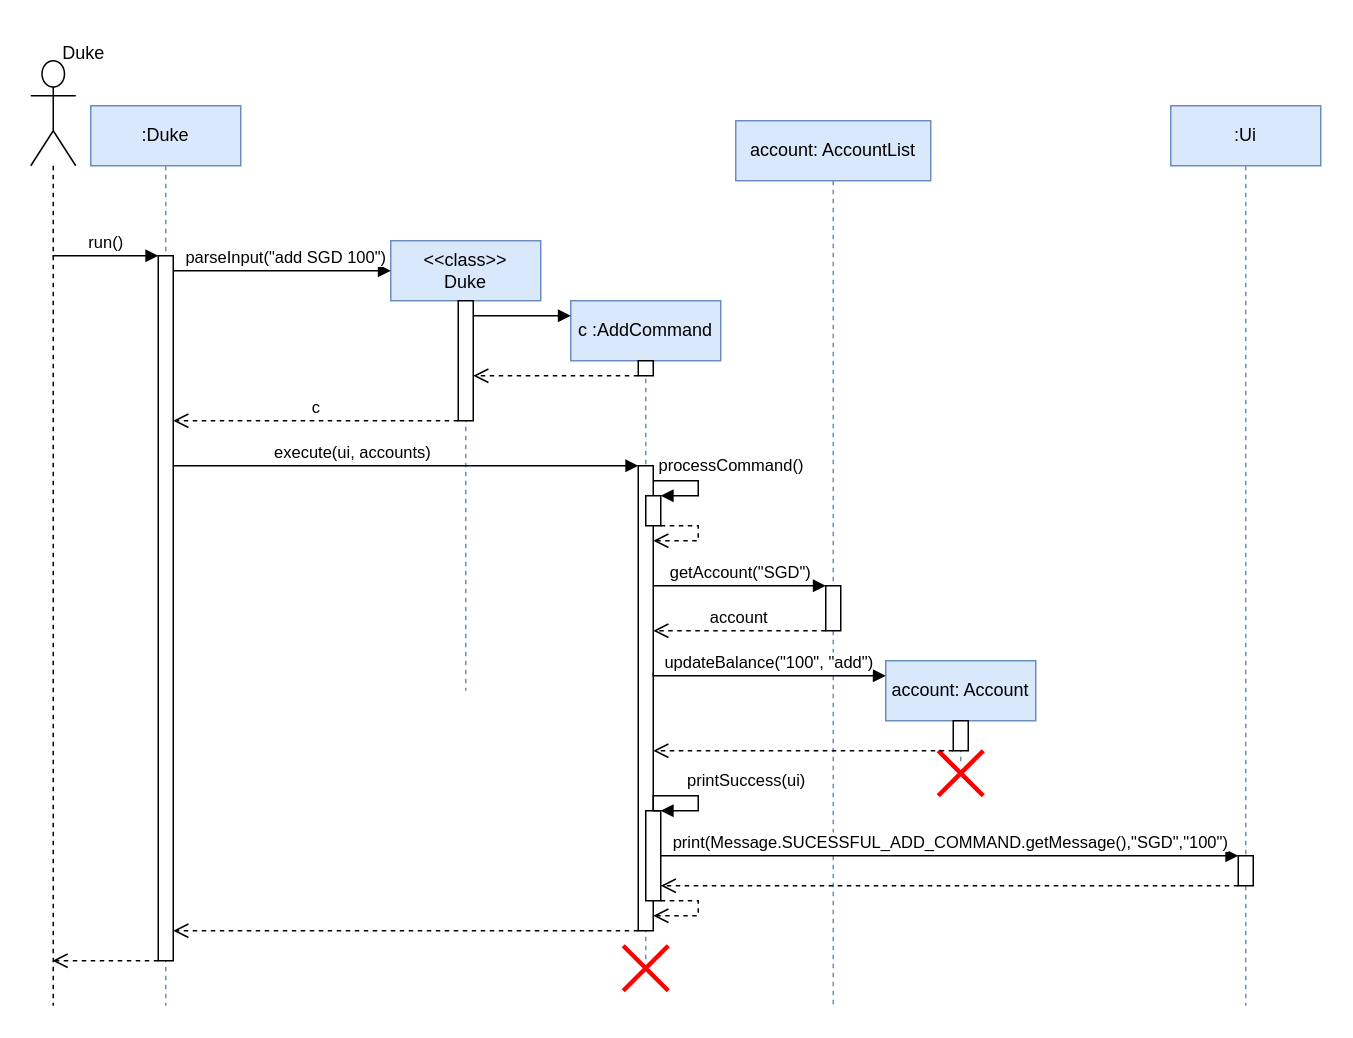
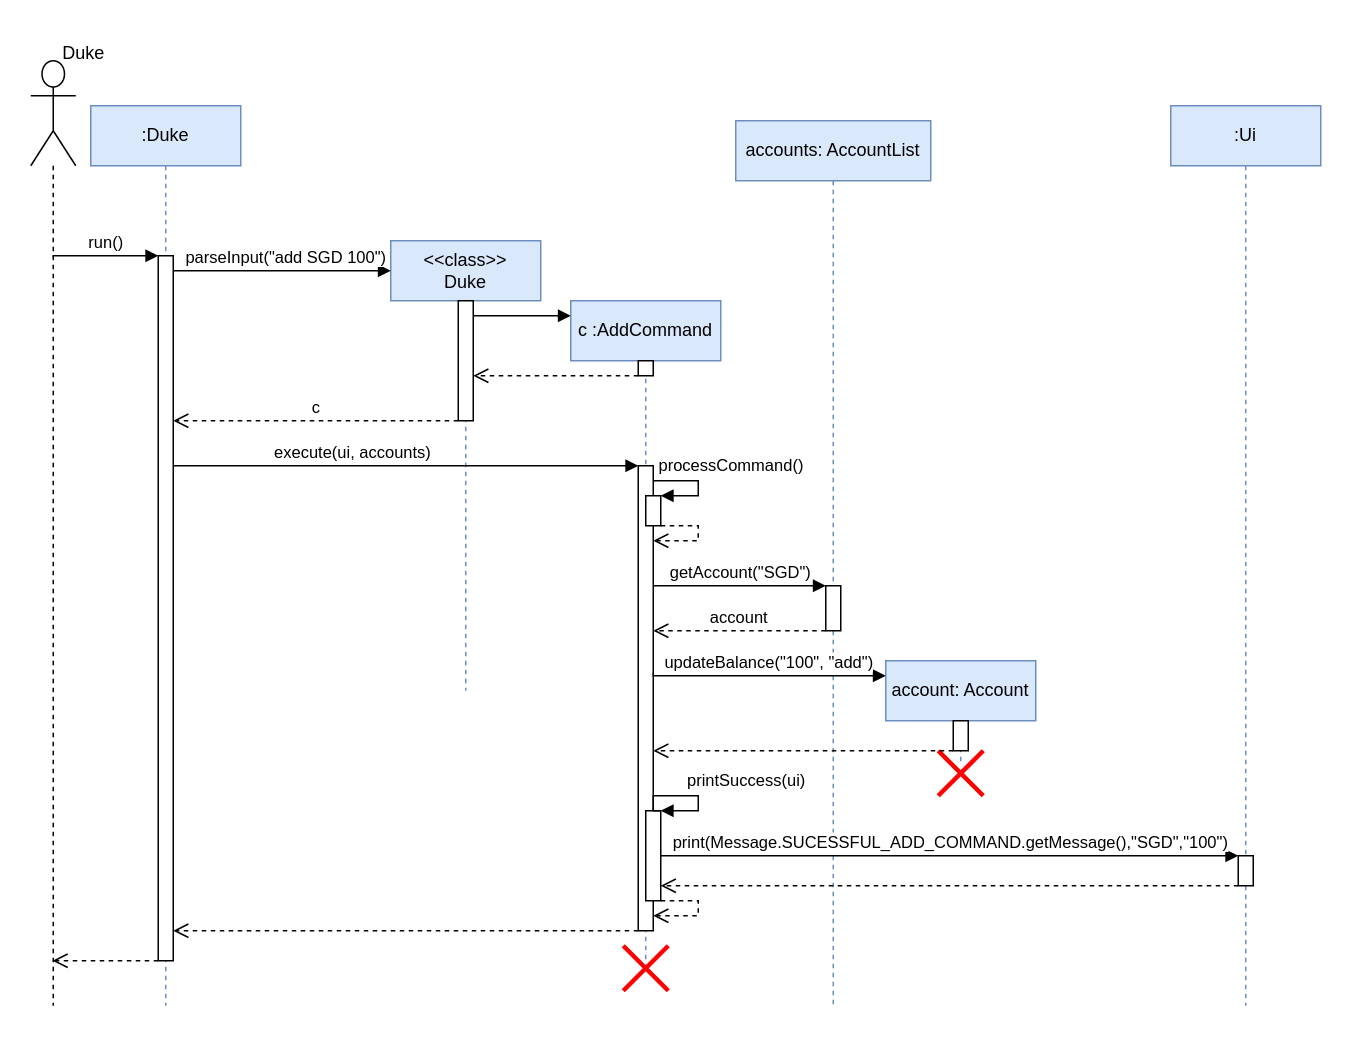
node "account: AccountList": label "account: AccountList" -> "accounts: AccountList"
